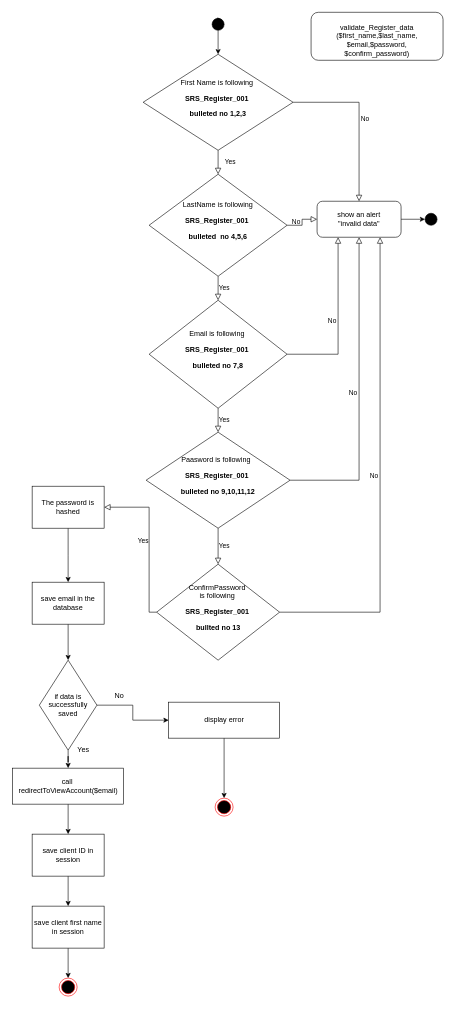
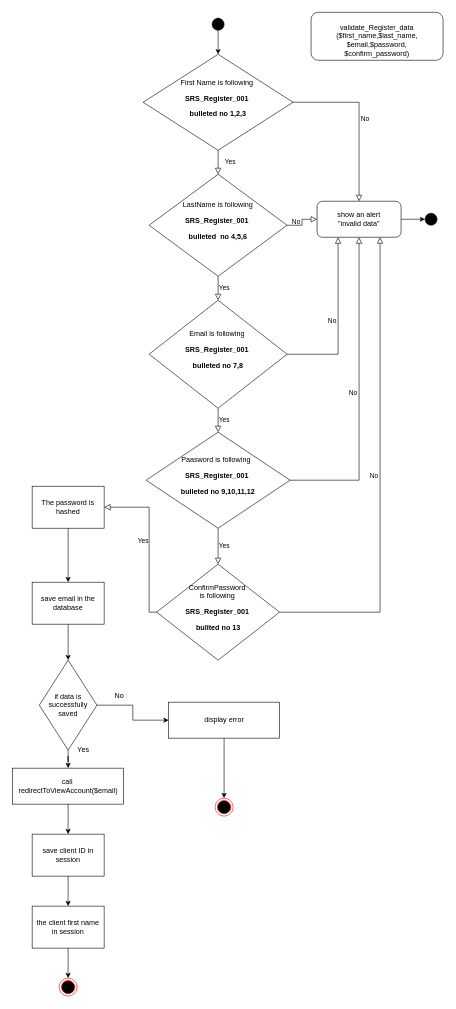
node "save client first name in session": label "save client first name in session" -> "the client first name in session"
